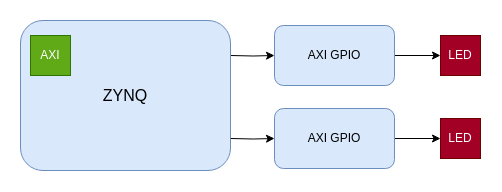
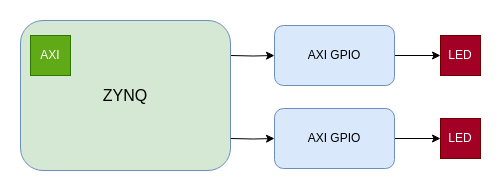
node "ZYNQ": fillcolor #dae8fc -> #d5e8d4
